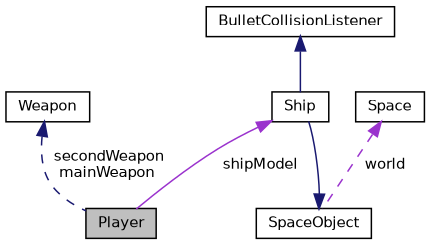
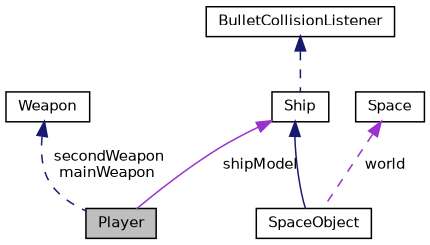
edge "Ship" -> "BulletCollisionListener": style solid -> dashed
edge "Ship" -> "SpaceObject": reversed
